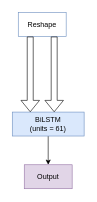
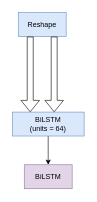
node "Reshape": fillcolor #ffffff -> #dae8fc
node "BiLSTM (units = 61)": label "BiLSTM (units = 61)" -> "BiLSTM (units = 64)"
node "Output": label "Output" -> "BiLSTM"
